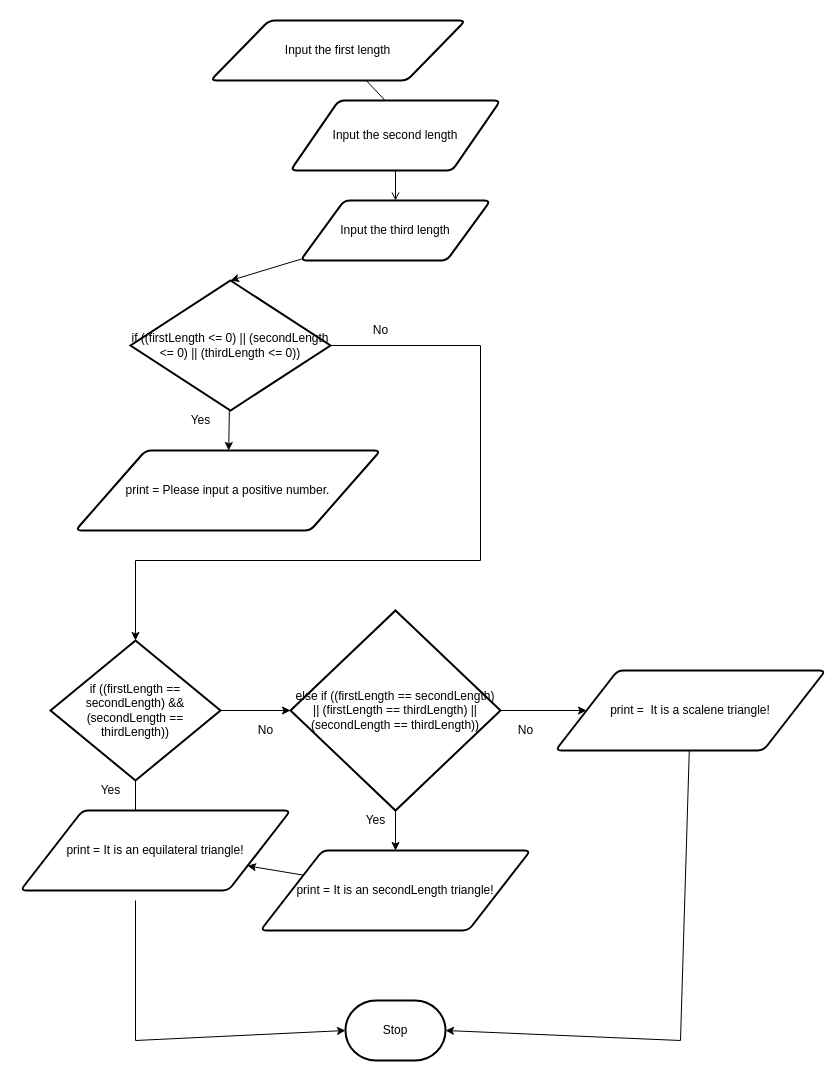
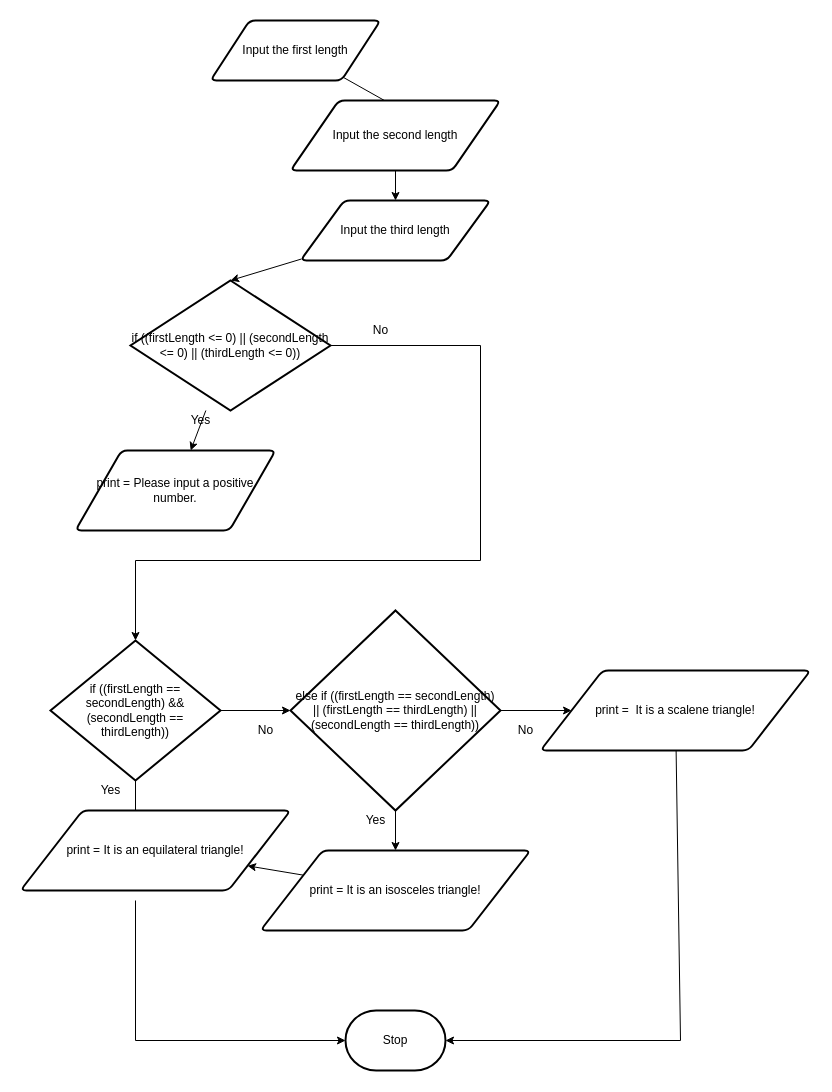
node "Input the first length": size 255x60 -> 170x60
edge "Input the second length" -> "Input the third length": arrowhead open -> classic
node "print = Please input a positive number.": size 305x80 -> 200x80
node "print = It is a scalene triangle!": moved (691, 711) -> (676, 711)
node "print = It is an secondLength triangle!": label "print = It is an secondLength triangle!" -> "print = It is an isosceles triangle!"
node "Stop": moved (396, 1031) -> (396, 1041)
